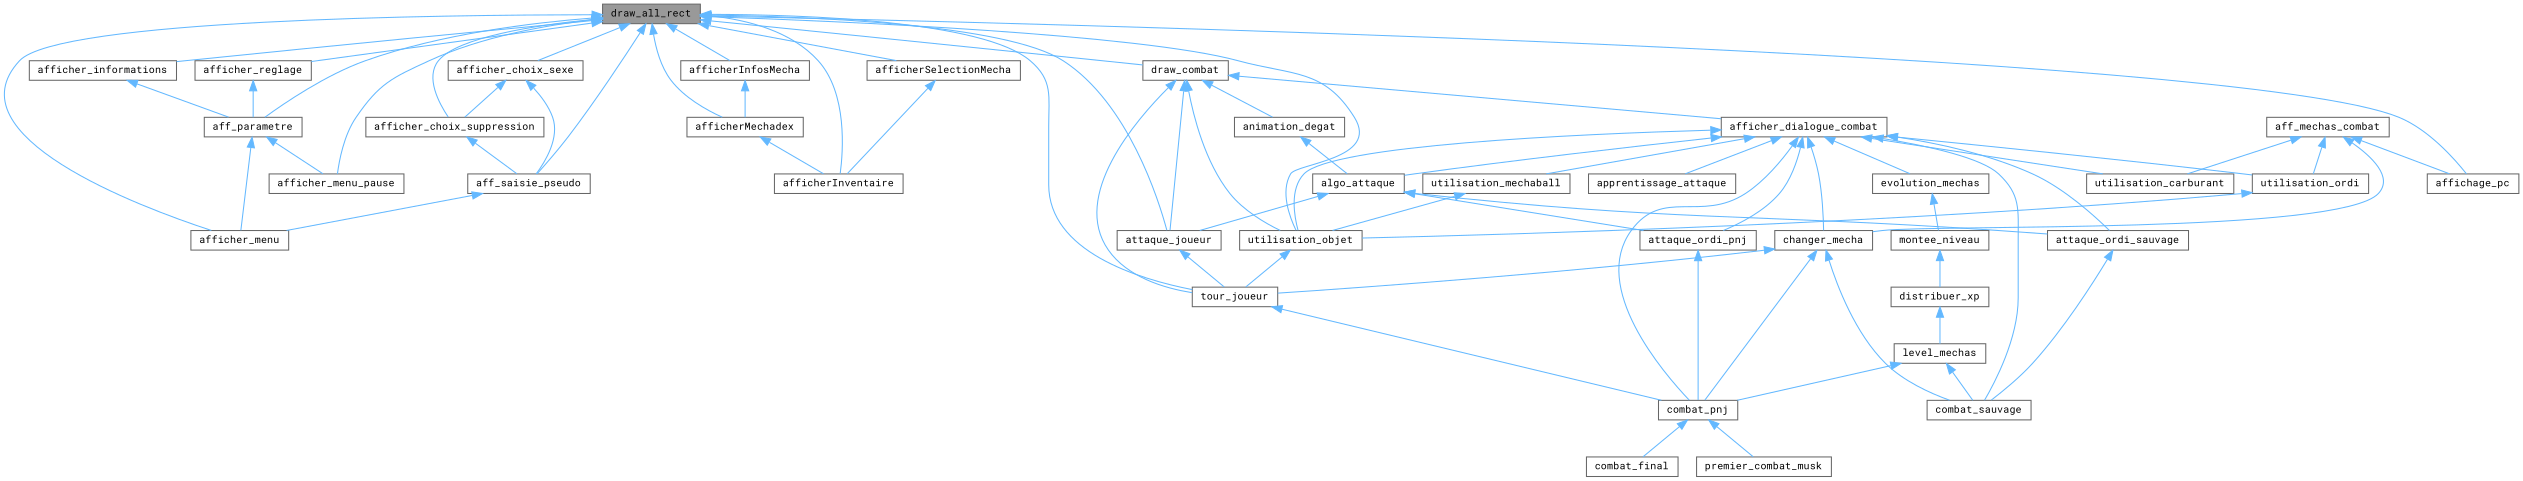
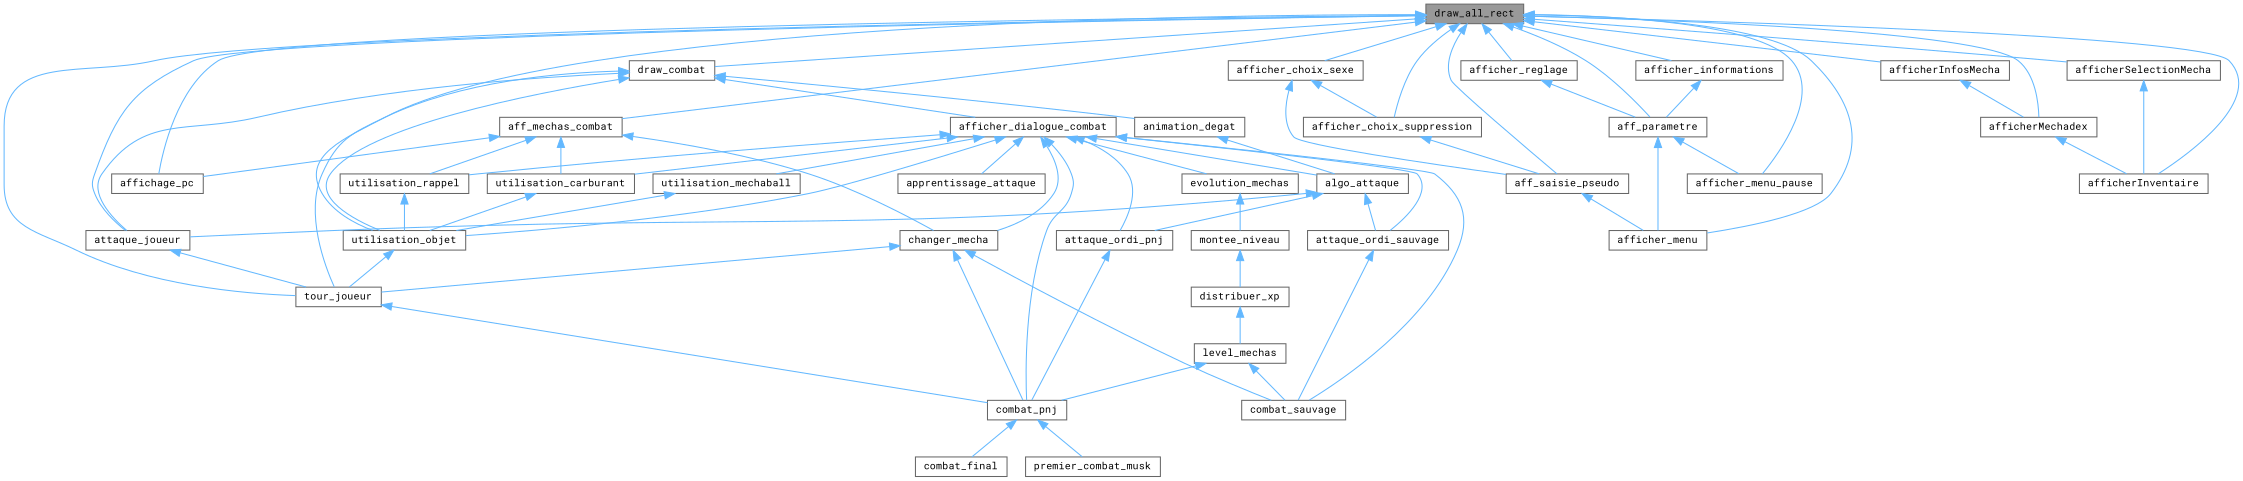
edge "aff_mechas_combat" -> "draw_all_rect": added
node "utilisation_ordi": label "utilisation_ordi" -> "utilisation_rappel"
edge "utilisation_objet" -> "utilisation_carburant": added
